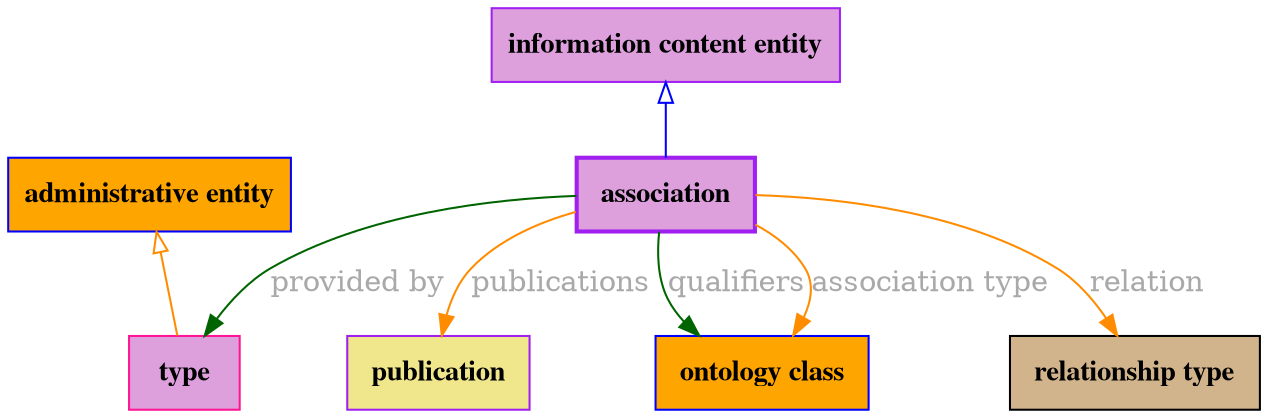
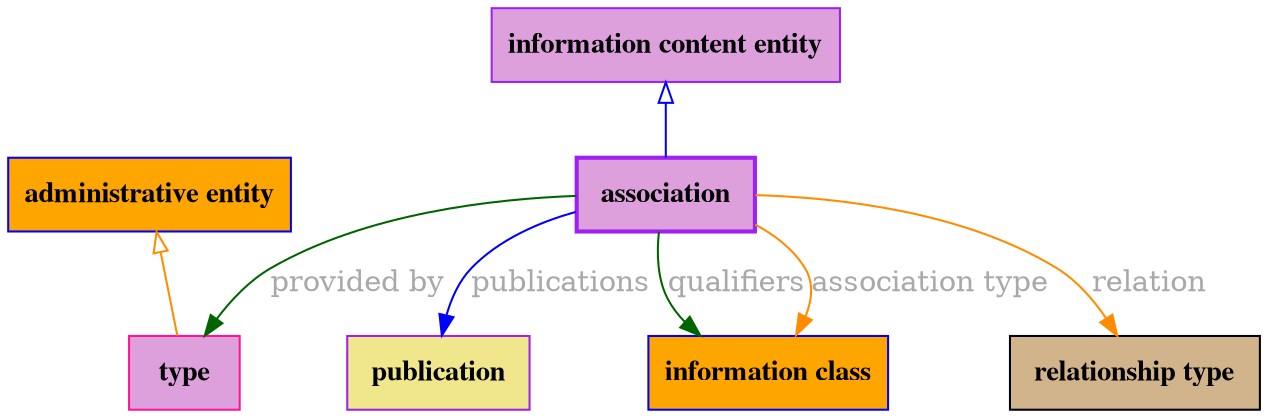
edge "association" -> "publication": color darkorange -> blue
node "ontology class": label "ontology class" -> "information class"
